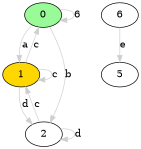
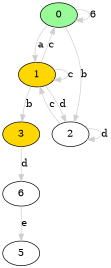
node "3": added
